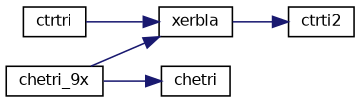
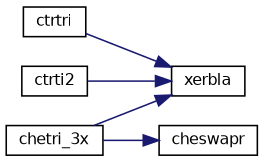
edge "xerbla" -> "ctrti2": reversed
node "chetri_9x": label "chetri_9x" -> "chetri_3x"
node "chetri": label "chetri" -> "cheswapr"
